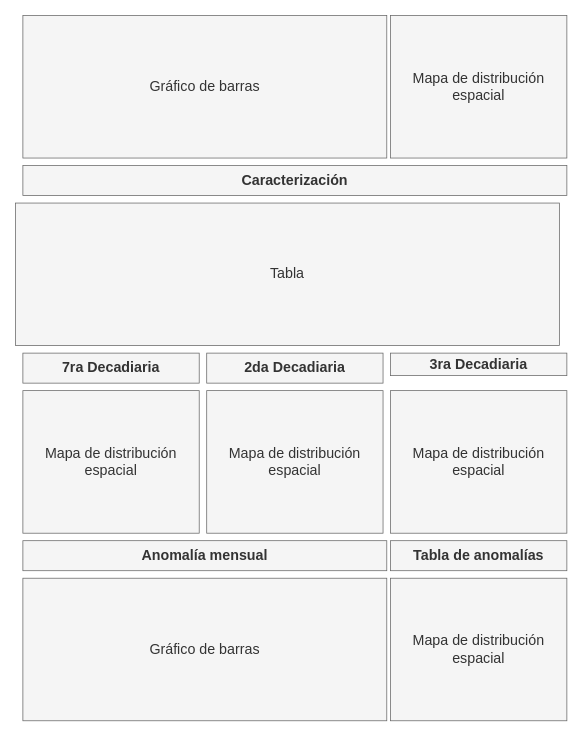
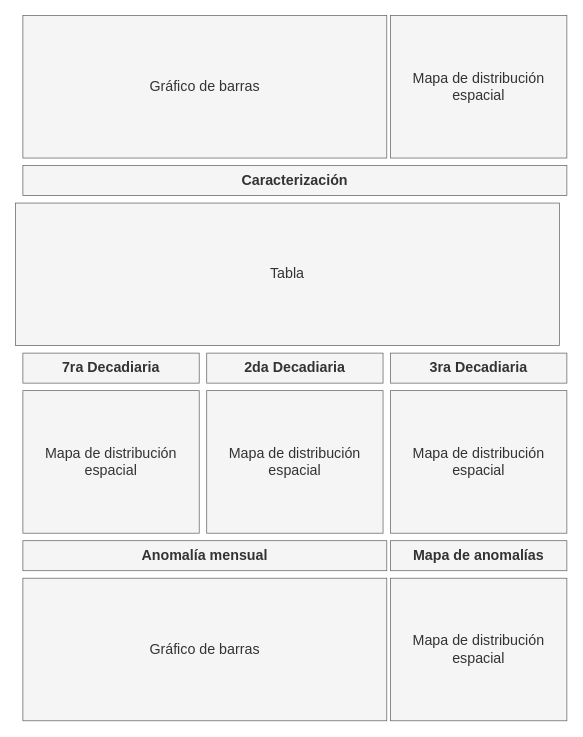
node "3ra Decadiaria": size 176x23 -> 176x30
node "Tabla de anomalías": label "Tabla de anomalías" -> "Mapa de anomalías"
